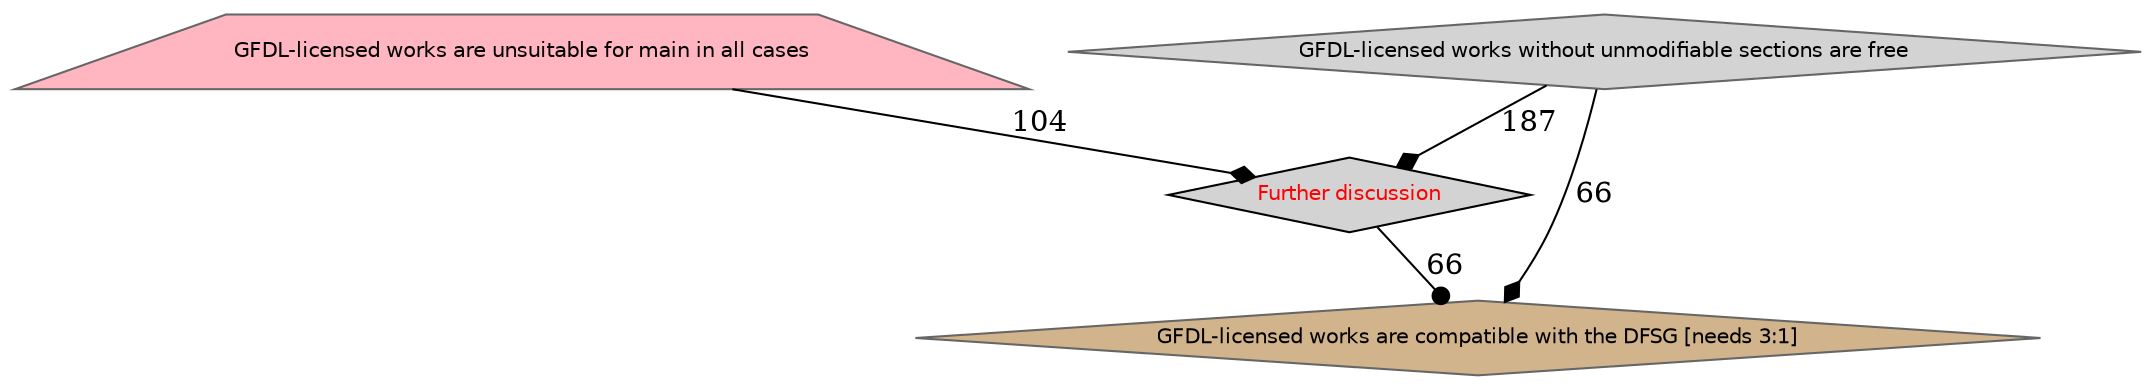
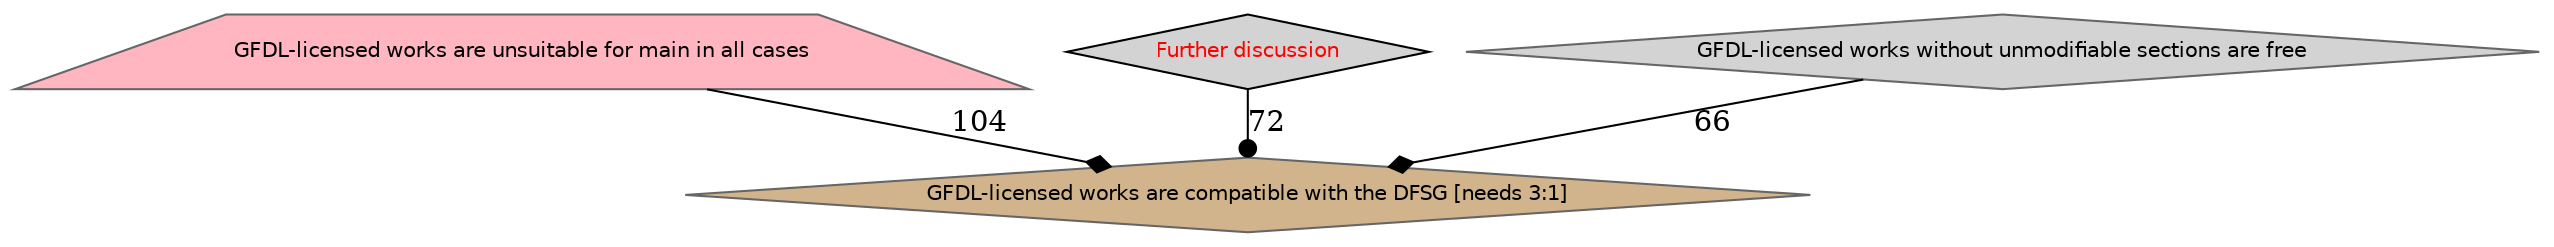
edge "GFDL-licensed works without unmodifiable sections are free" -> "Further discussion": removed, label "187"
edge "GFDL-licensed works are unsuitable for main in all cases" -> "Further discussion": now "GFDL-licensed works are unsuitable for main in all cases" -> "GFDL-licensed works are compatible with the DFSG [needs 3:1]"
edge "Further discussion" -> "GFDL-licensed works are compatible with the DFSG [needs 3:1]": label "66" -> "72"
